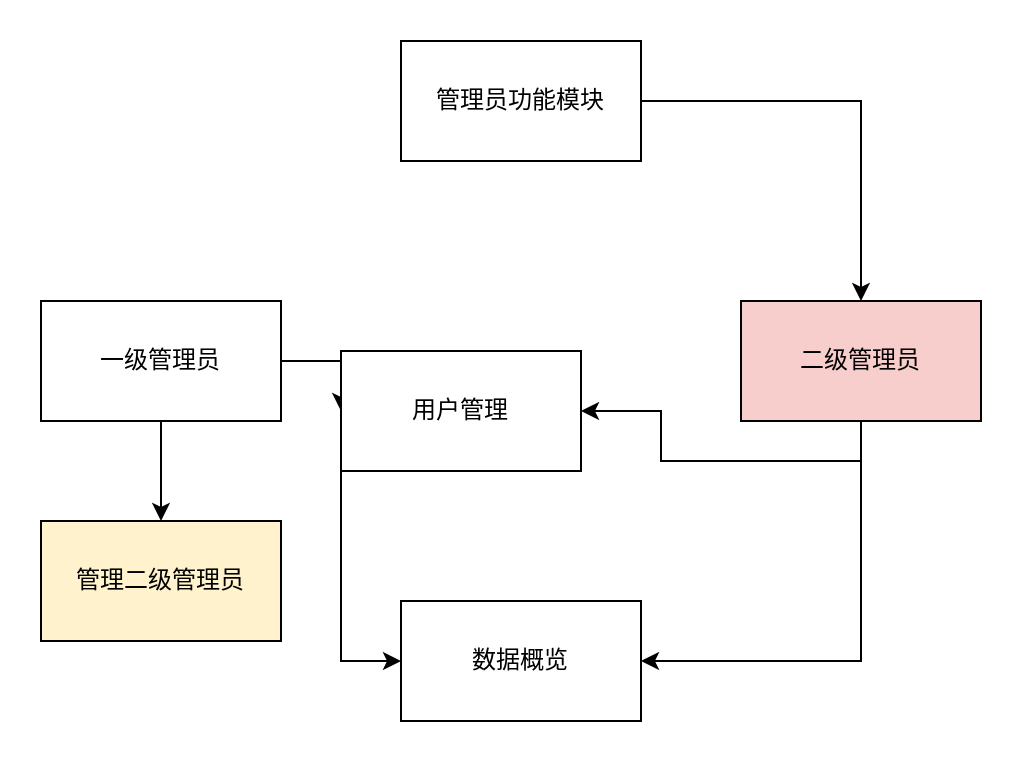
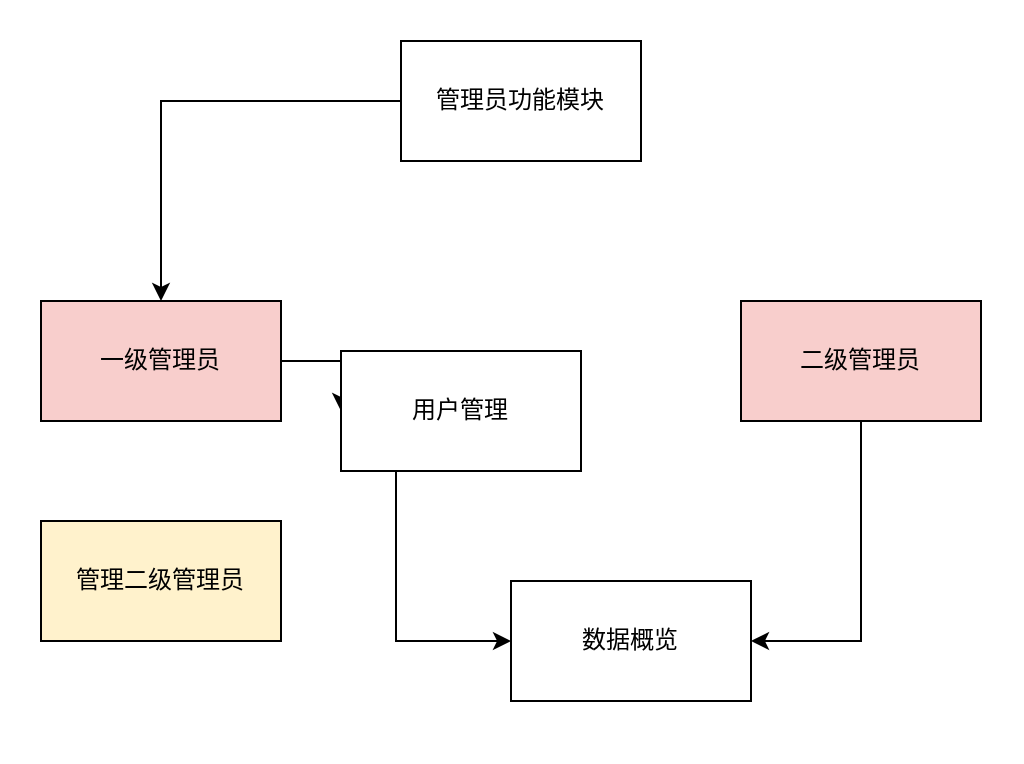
edge "管理员功能模块" -> "一级管理员": added
edge "管理员功能模块" -> "二级管理员": removed
node "一级管理员": fillcolor #ffffff -> #f8cecc
edge "二级管理员" -> "用户管理": removed
edge "一级管理员" -> "管理二级管理员": removed
node "数据概览": moved (521, 661) -> (631, 641)
